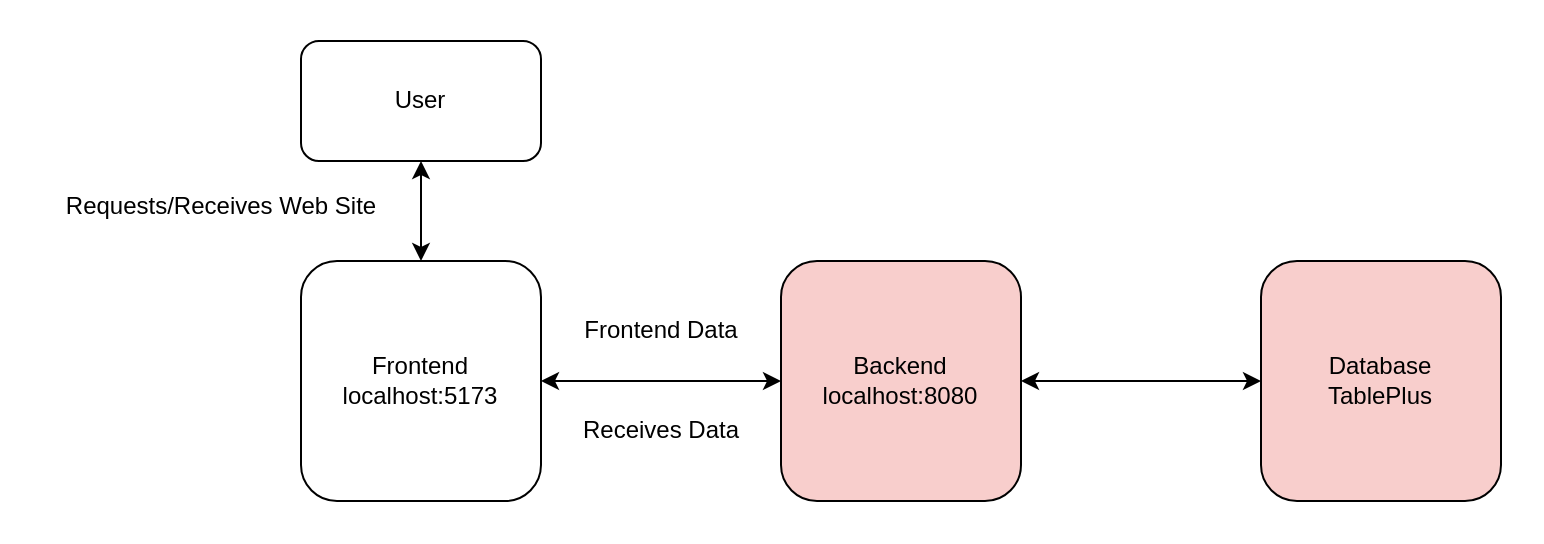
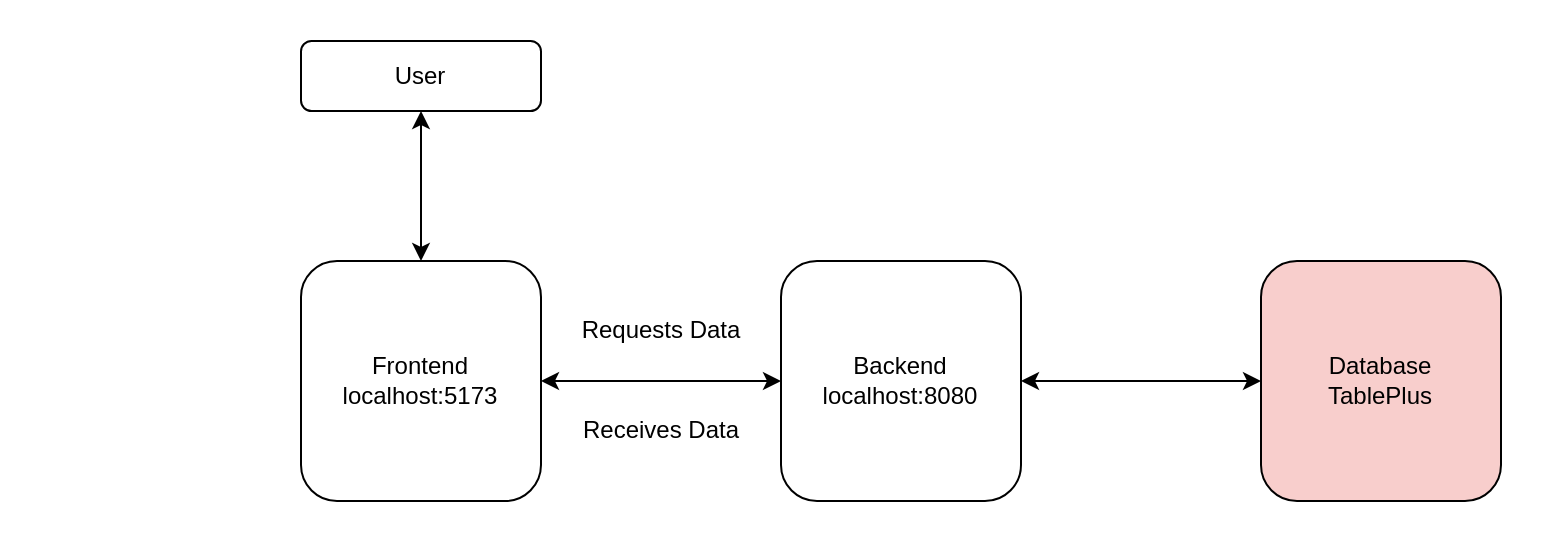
node "User": size 240x120 -> 240x70
node "Requests/Receives Web Site": removed
node "Frontend Data": label "Frontend Data" -> "Requests Data"
node "Backend localhost:8080": fillcolor #f8cecc -> #ffffff
